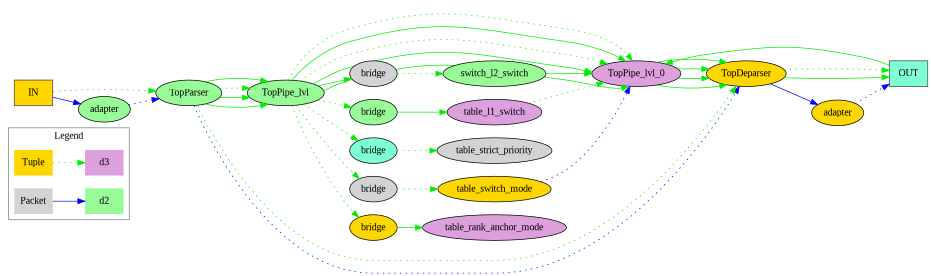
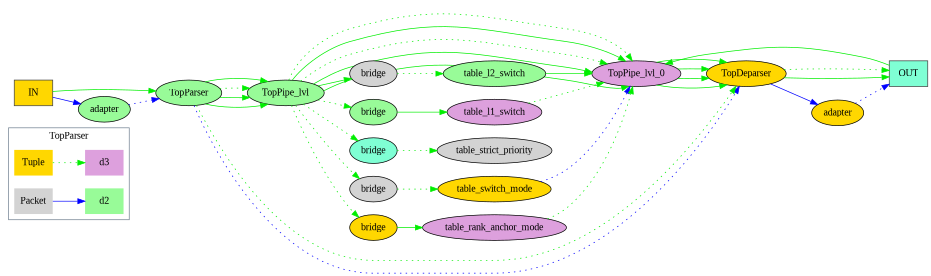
node "switch_l2_switch": label "switch_l2_switch" -> "table_l2_switch"
edge "IN" -> "TopParser": style dotted -> solid
cluster "Legend": label "Legend" -> "TopParser"
edge "table_rank_anchor_mode" -> "TopPipe_lvl_0": added
